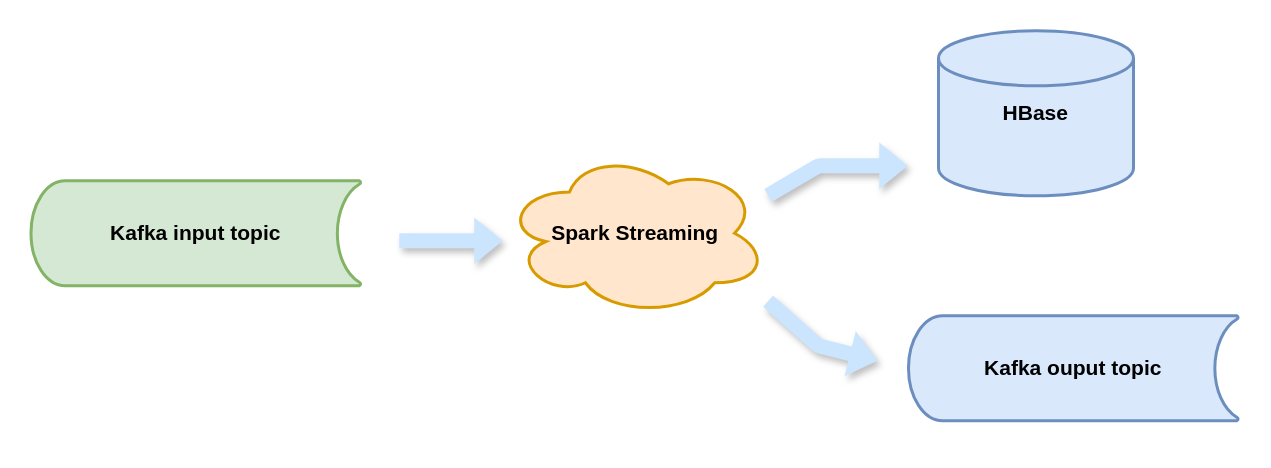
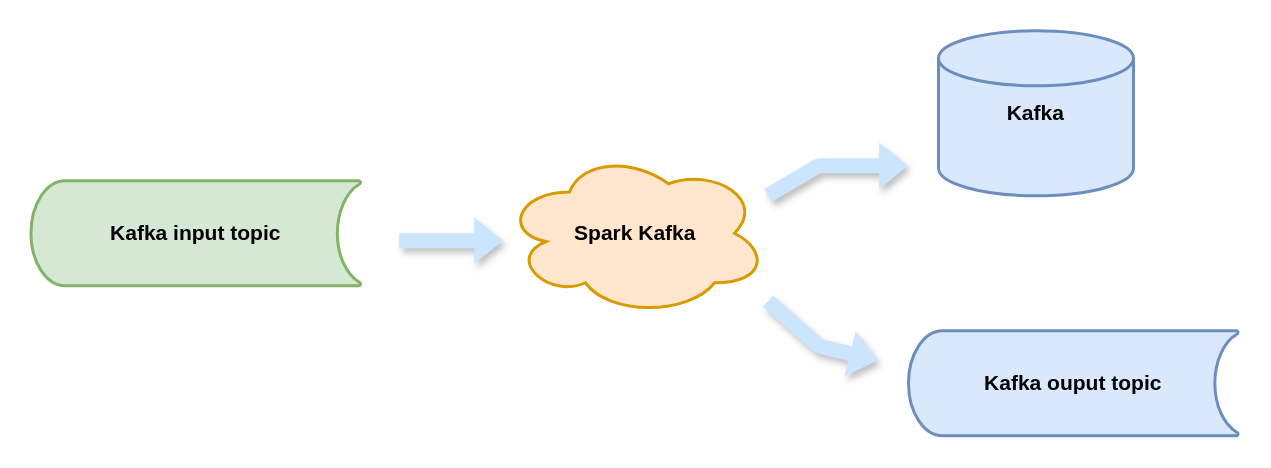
node "HBase": label "HBase" -> "Kafka"
node "Spark Streaming": label "Spark Streaming" -> "Spark Kafka"
node "Kafka ouput topic": moved (1073, 368) -> (1073, 383)
